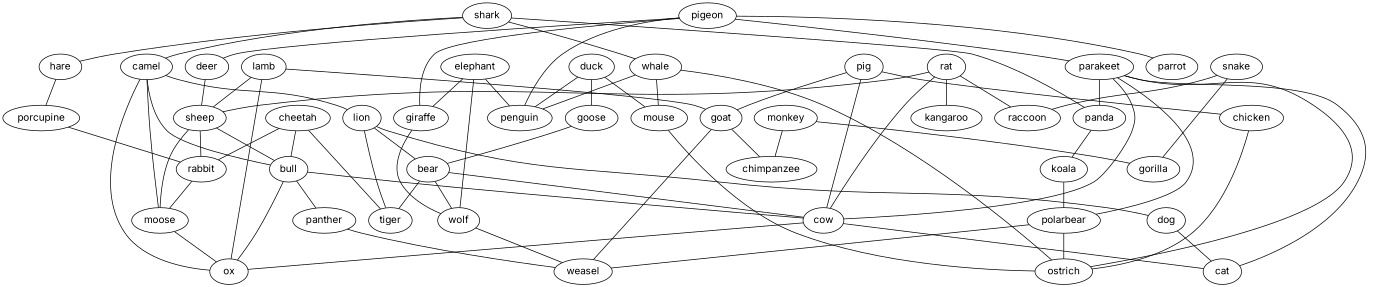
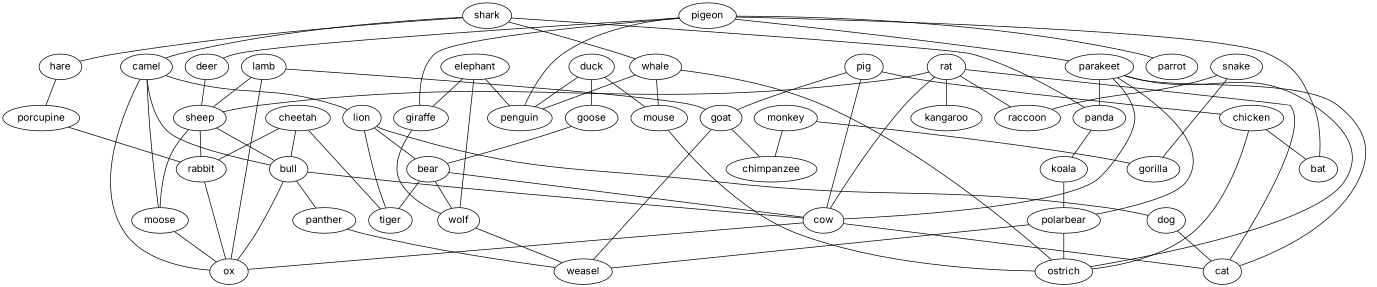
edge "rat" -- "cat": added
node "bat": added
edge "rabbit" -- "moose": now "rabbit" -- "ox"
